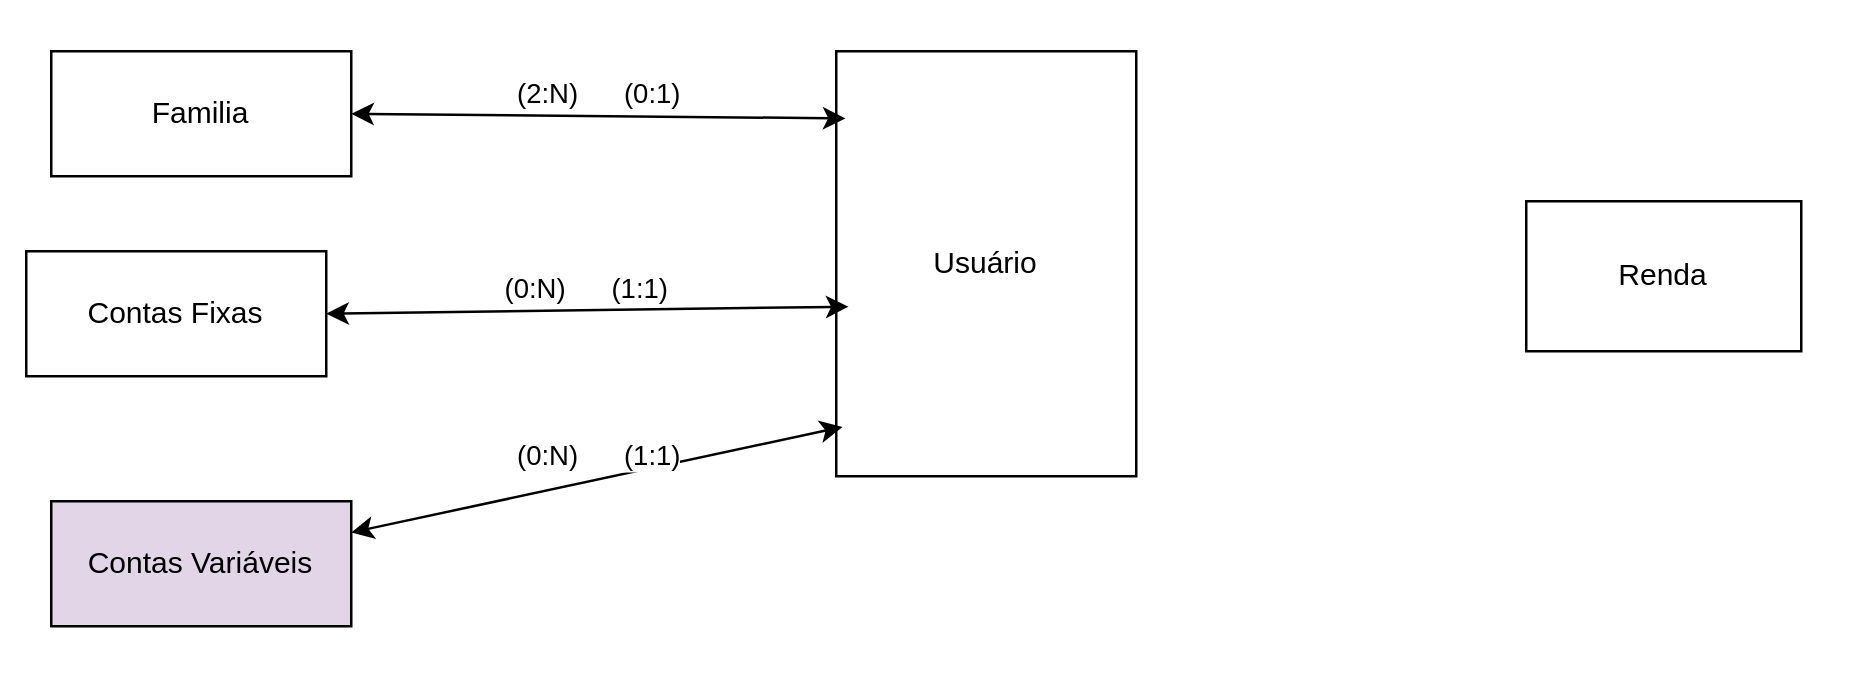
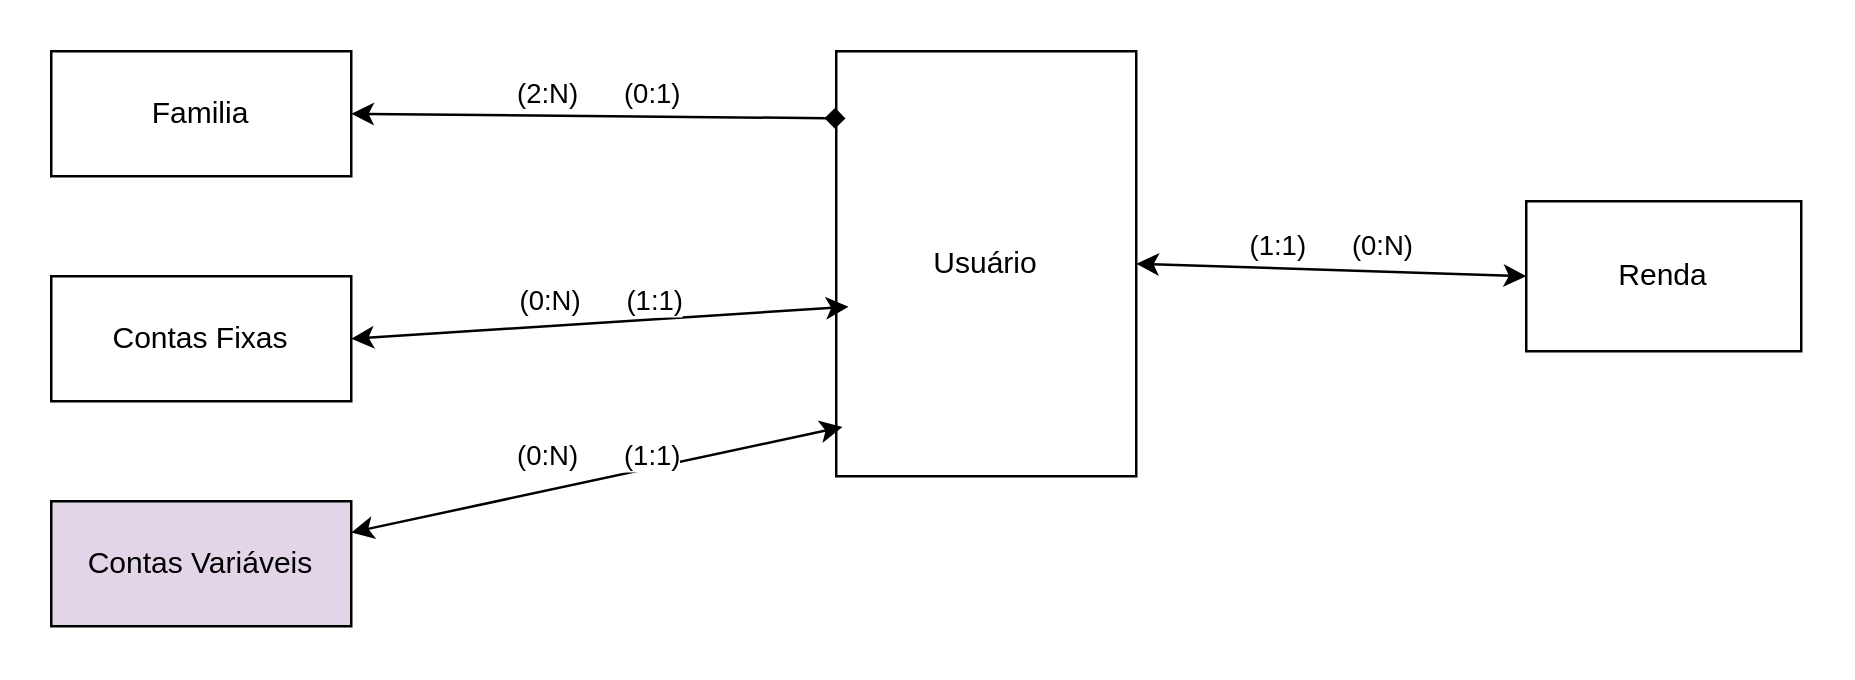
edge "Familia" -- "Usuário": arrowhead classic -> diamond
edge "Usuário" -- "Renda": added, label "(1:1) (0:N)"
node "Contas Fixas": moved (176, 314) -> (201, 339)
